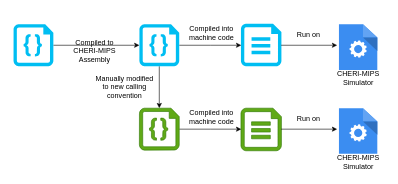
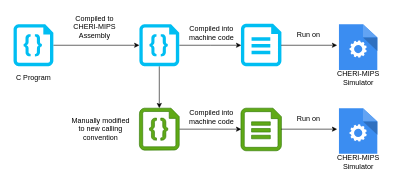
node "Compiled to CHERI-MIPS Assembly": moved (95, 51) -> (95, 27)
node "C Program": added
node "Manually modified to new calling convention": moved (125, 87) -> (101, 129)
